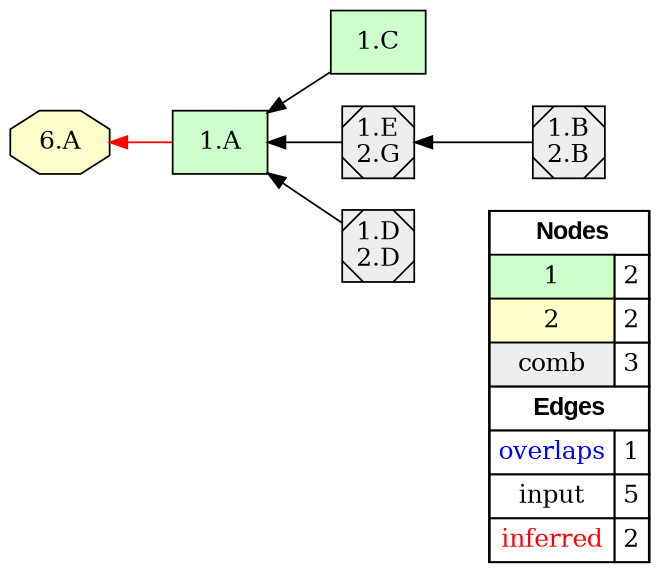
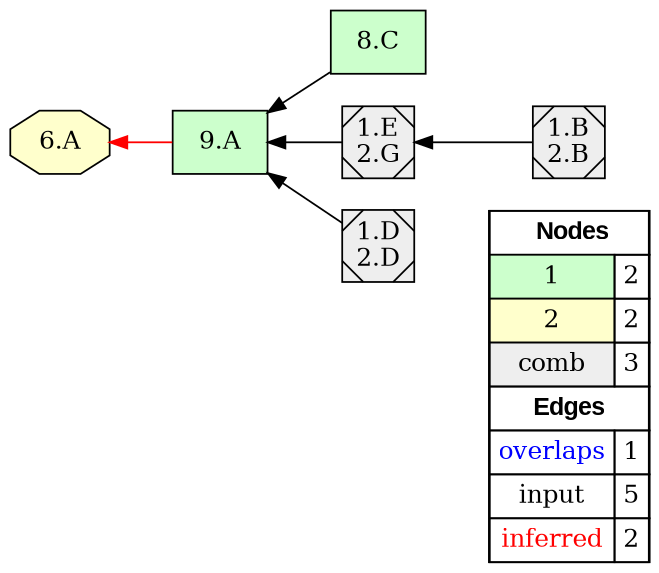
node "1.C": label "1.C" -> "8.C"
node "1.A": label "1.A" -> "9.A"
